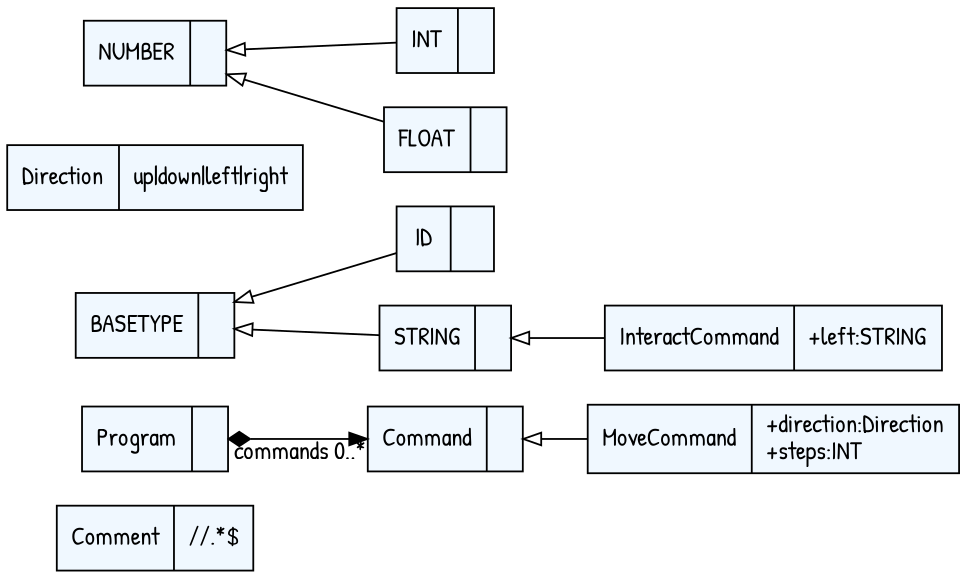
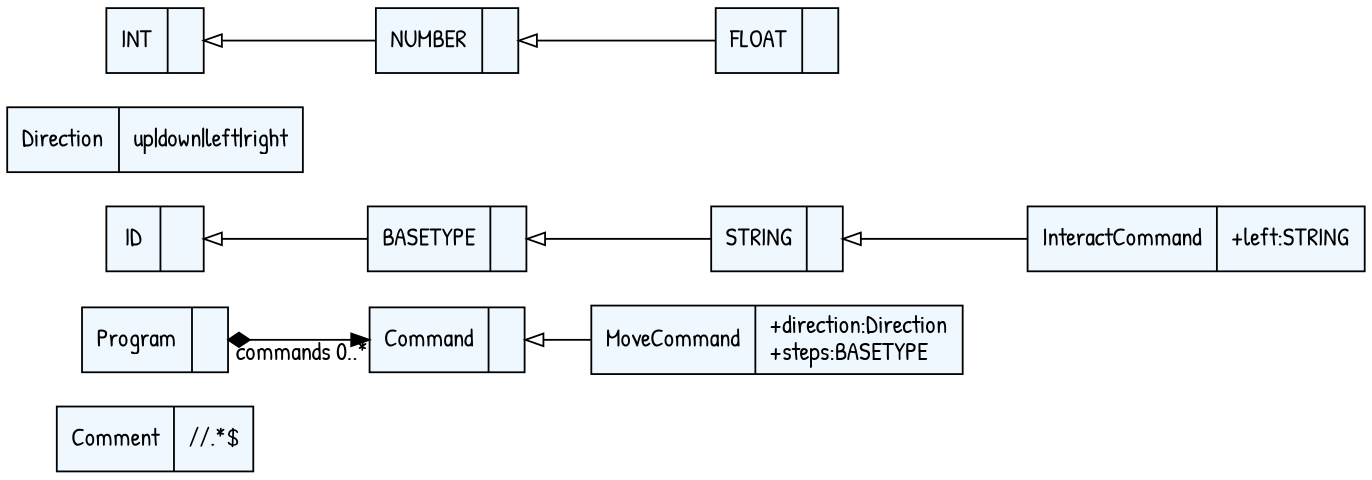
edge "INT" -> "NUMBER": reversed
edge "ID" -> "BASETYPE": reversed
node "MoveCommand": text "+steps:INT" -> "+steps:BASETYPE"
